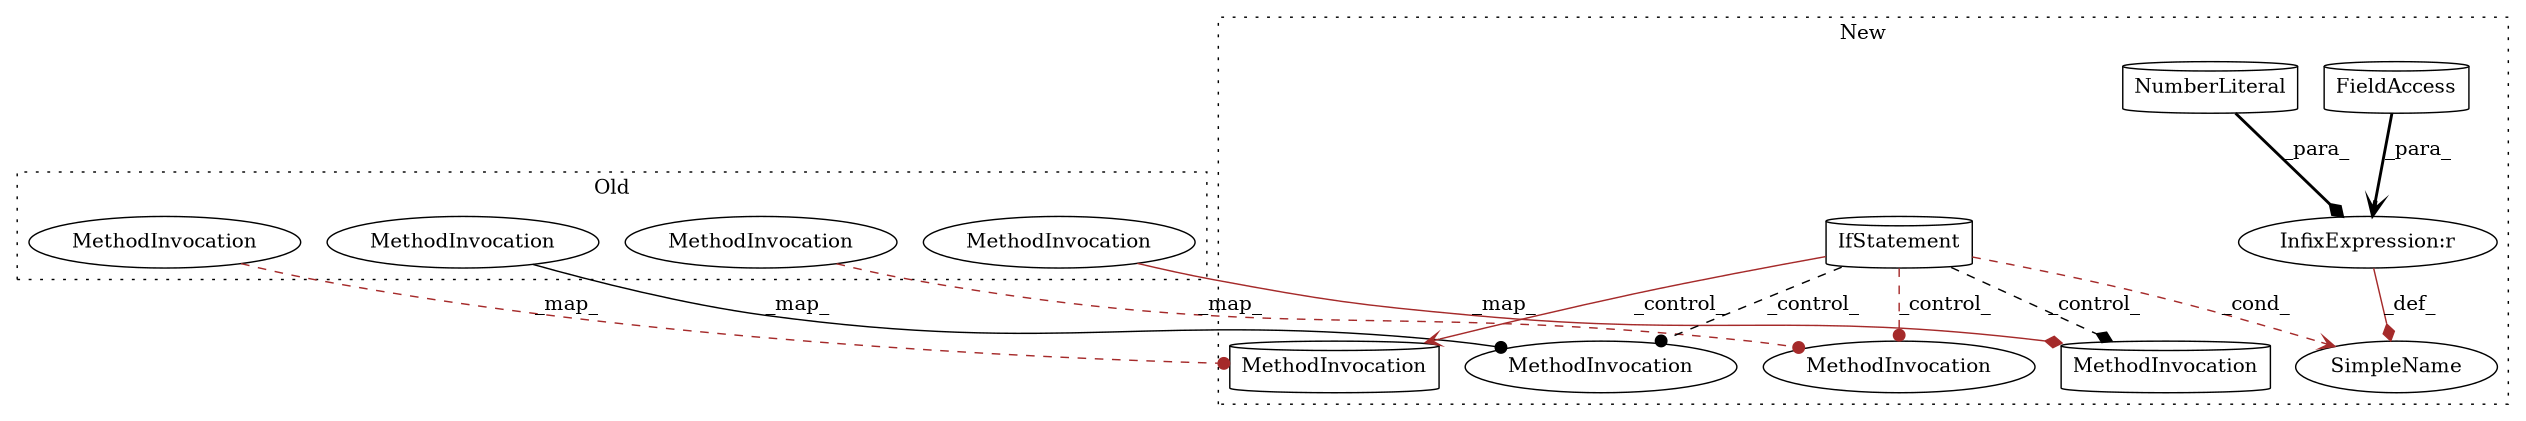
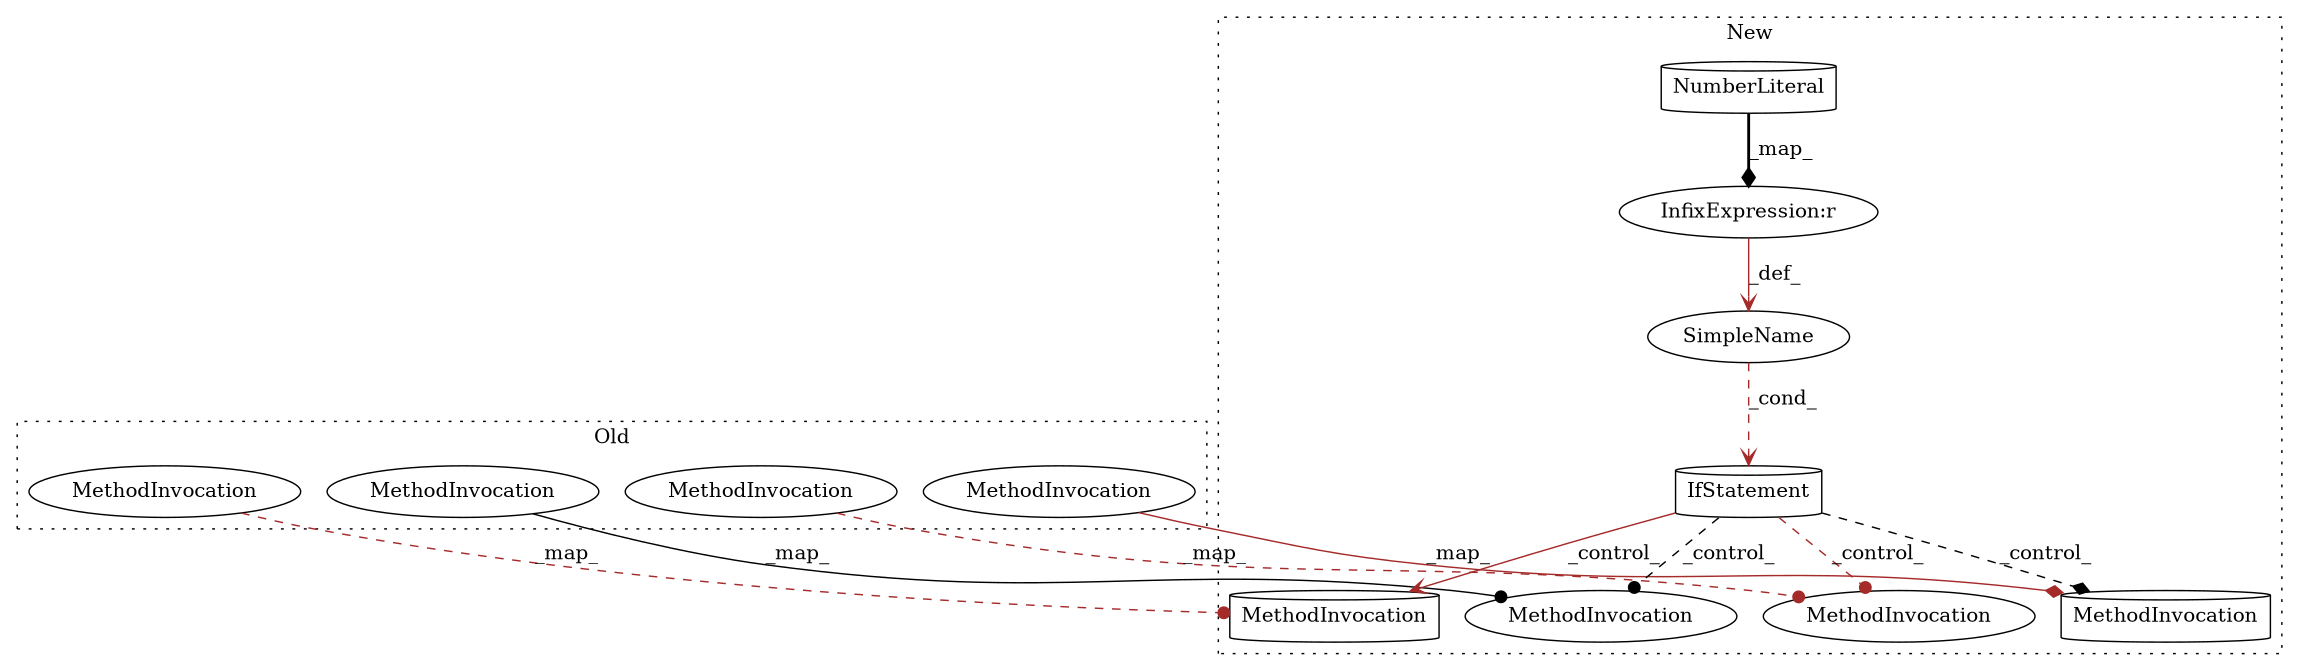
node "FieldAccess": removed
edge "NumberLiteral" -> "InfixExpression:r": label "_para_" -> "_map_"
edge "IfStatement" -> "SimpleName": reversed
edge "InfixExpression:r" -> "SimpleName": arrowhead diamond -> vee
